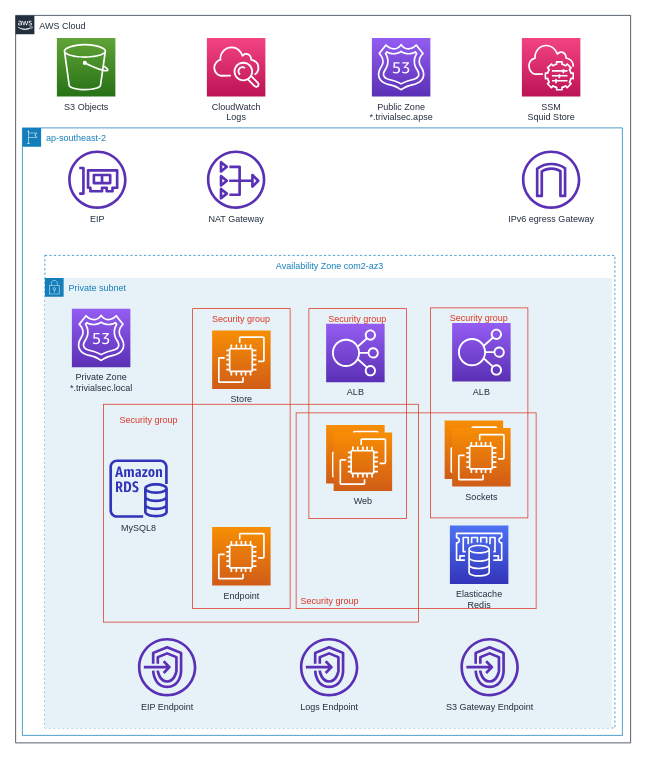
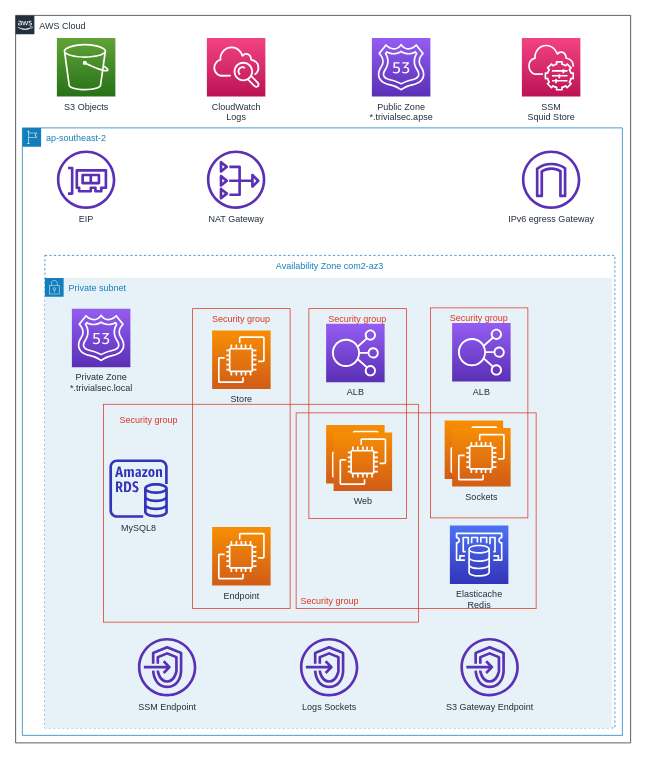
node "EIP": moved (97, 180) -> (86, 180)
node "EIP Endpoint": label "EIP Endpoint" -> "SSM Endpoint"
node "Logs Endpoint": label "Logs Endpoint" -> "Logs Sockets"
